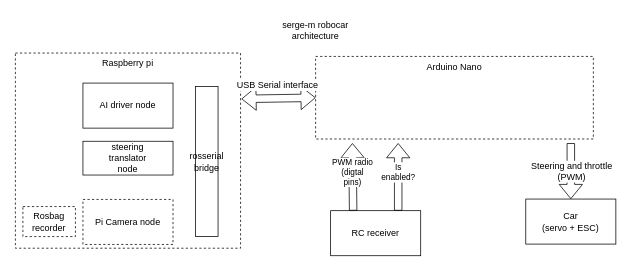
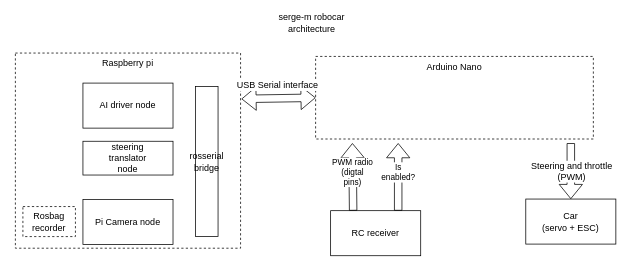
node "serge-m robocar architecture": moved (315, 30) -> (312, 23)
node "Pi Camera node": style dashed -> solid
